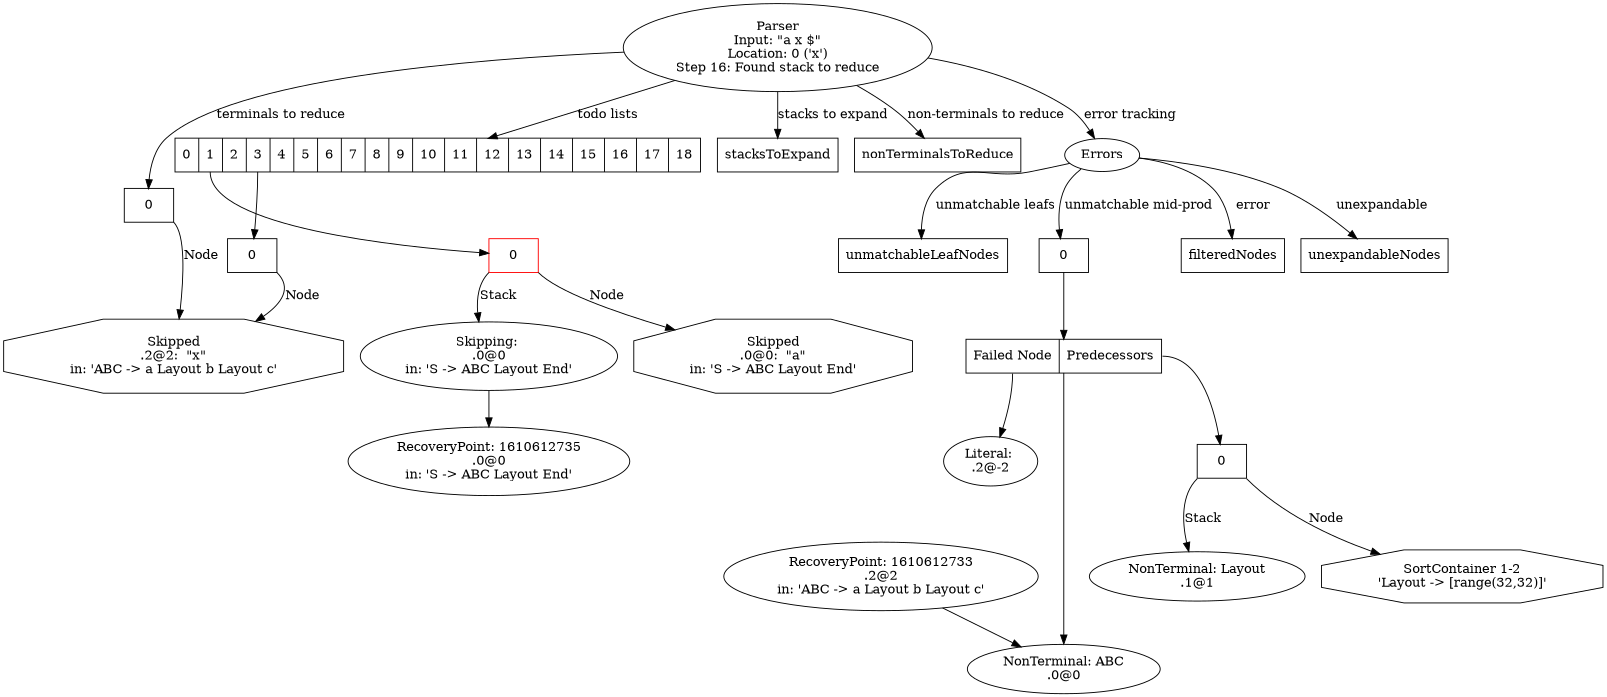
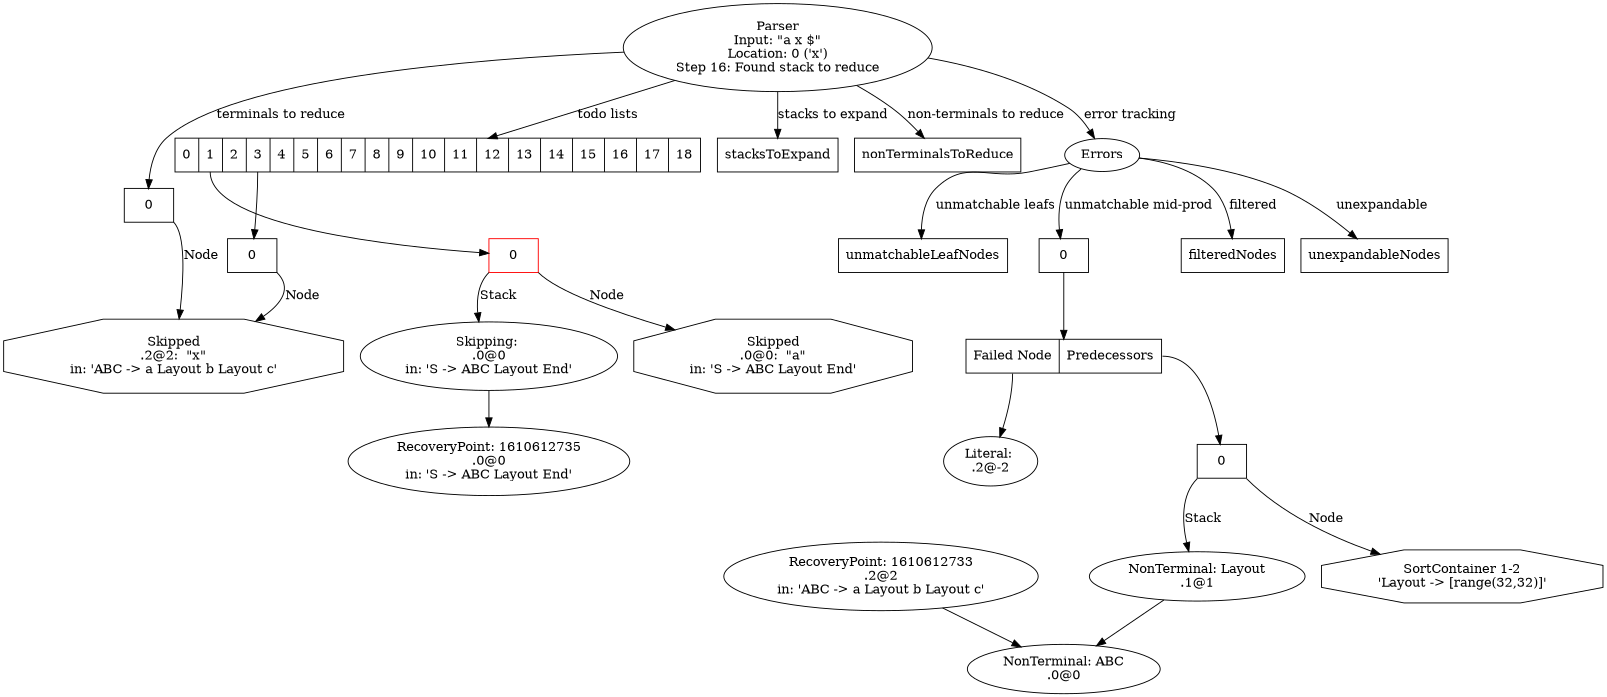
edge "Errors" -> "filteredNodes": label "error" -> "filtered"
edge "Failed Node" -> "NonTerminal: ABC .0@0": now "NonTerminal: Layout .1@1" -> "NonTerminal: ABC .0@0"
